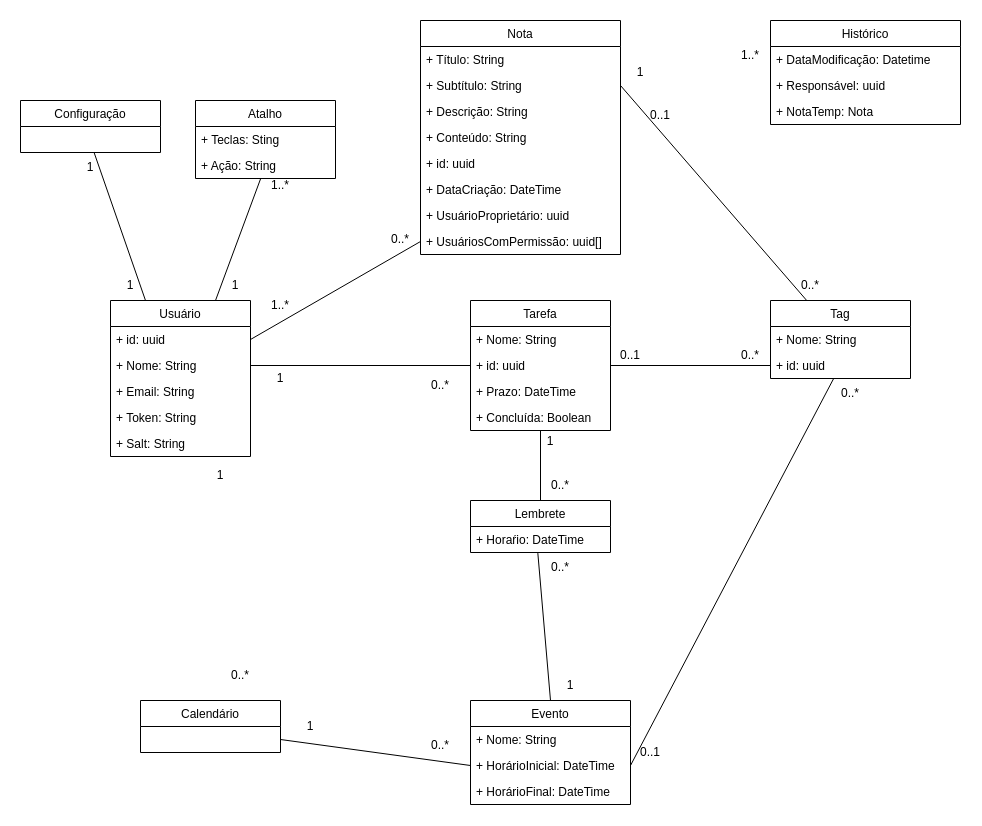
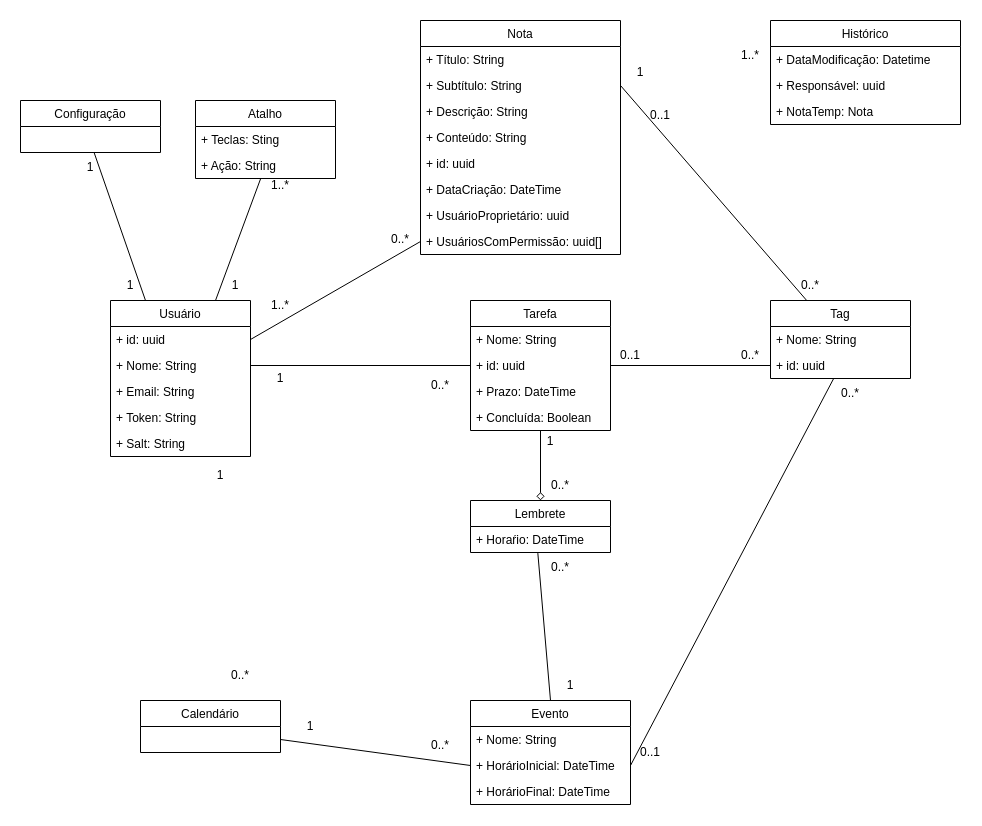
edge "Tarefa" -- "Lembrete": arrowhead none -> diamond
